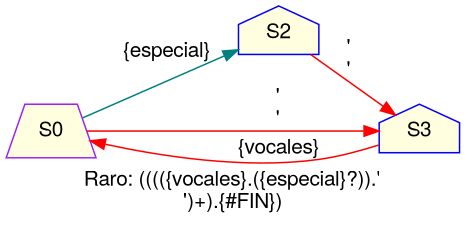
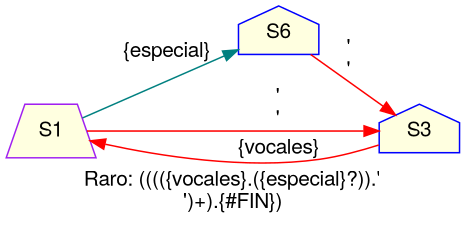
node "S2": label "S2" -> "S6"
node "S0": label "S0" -> "S1"
